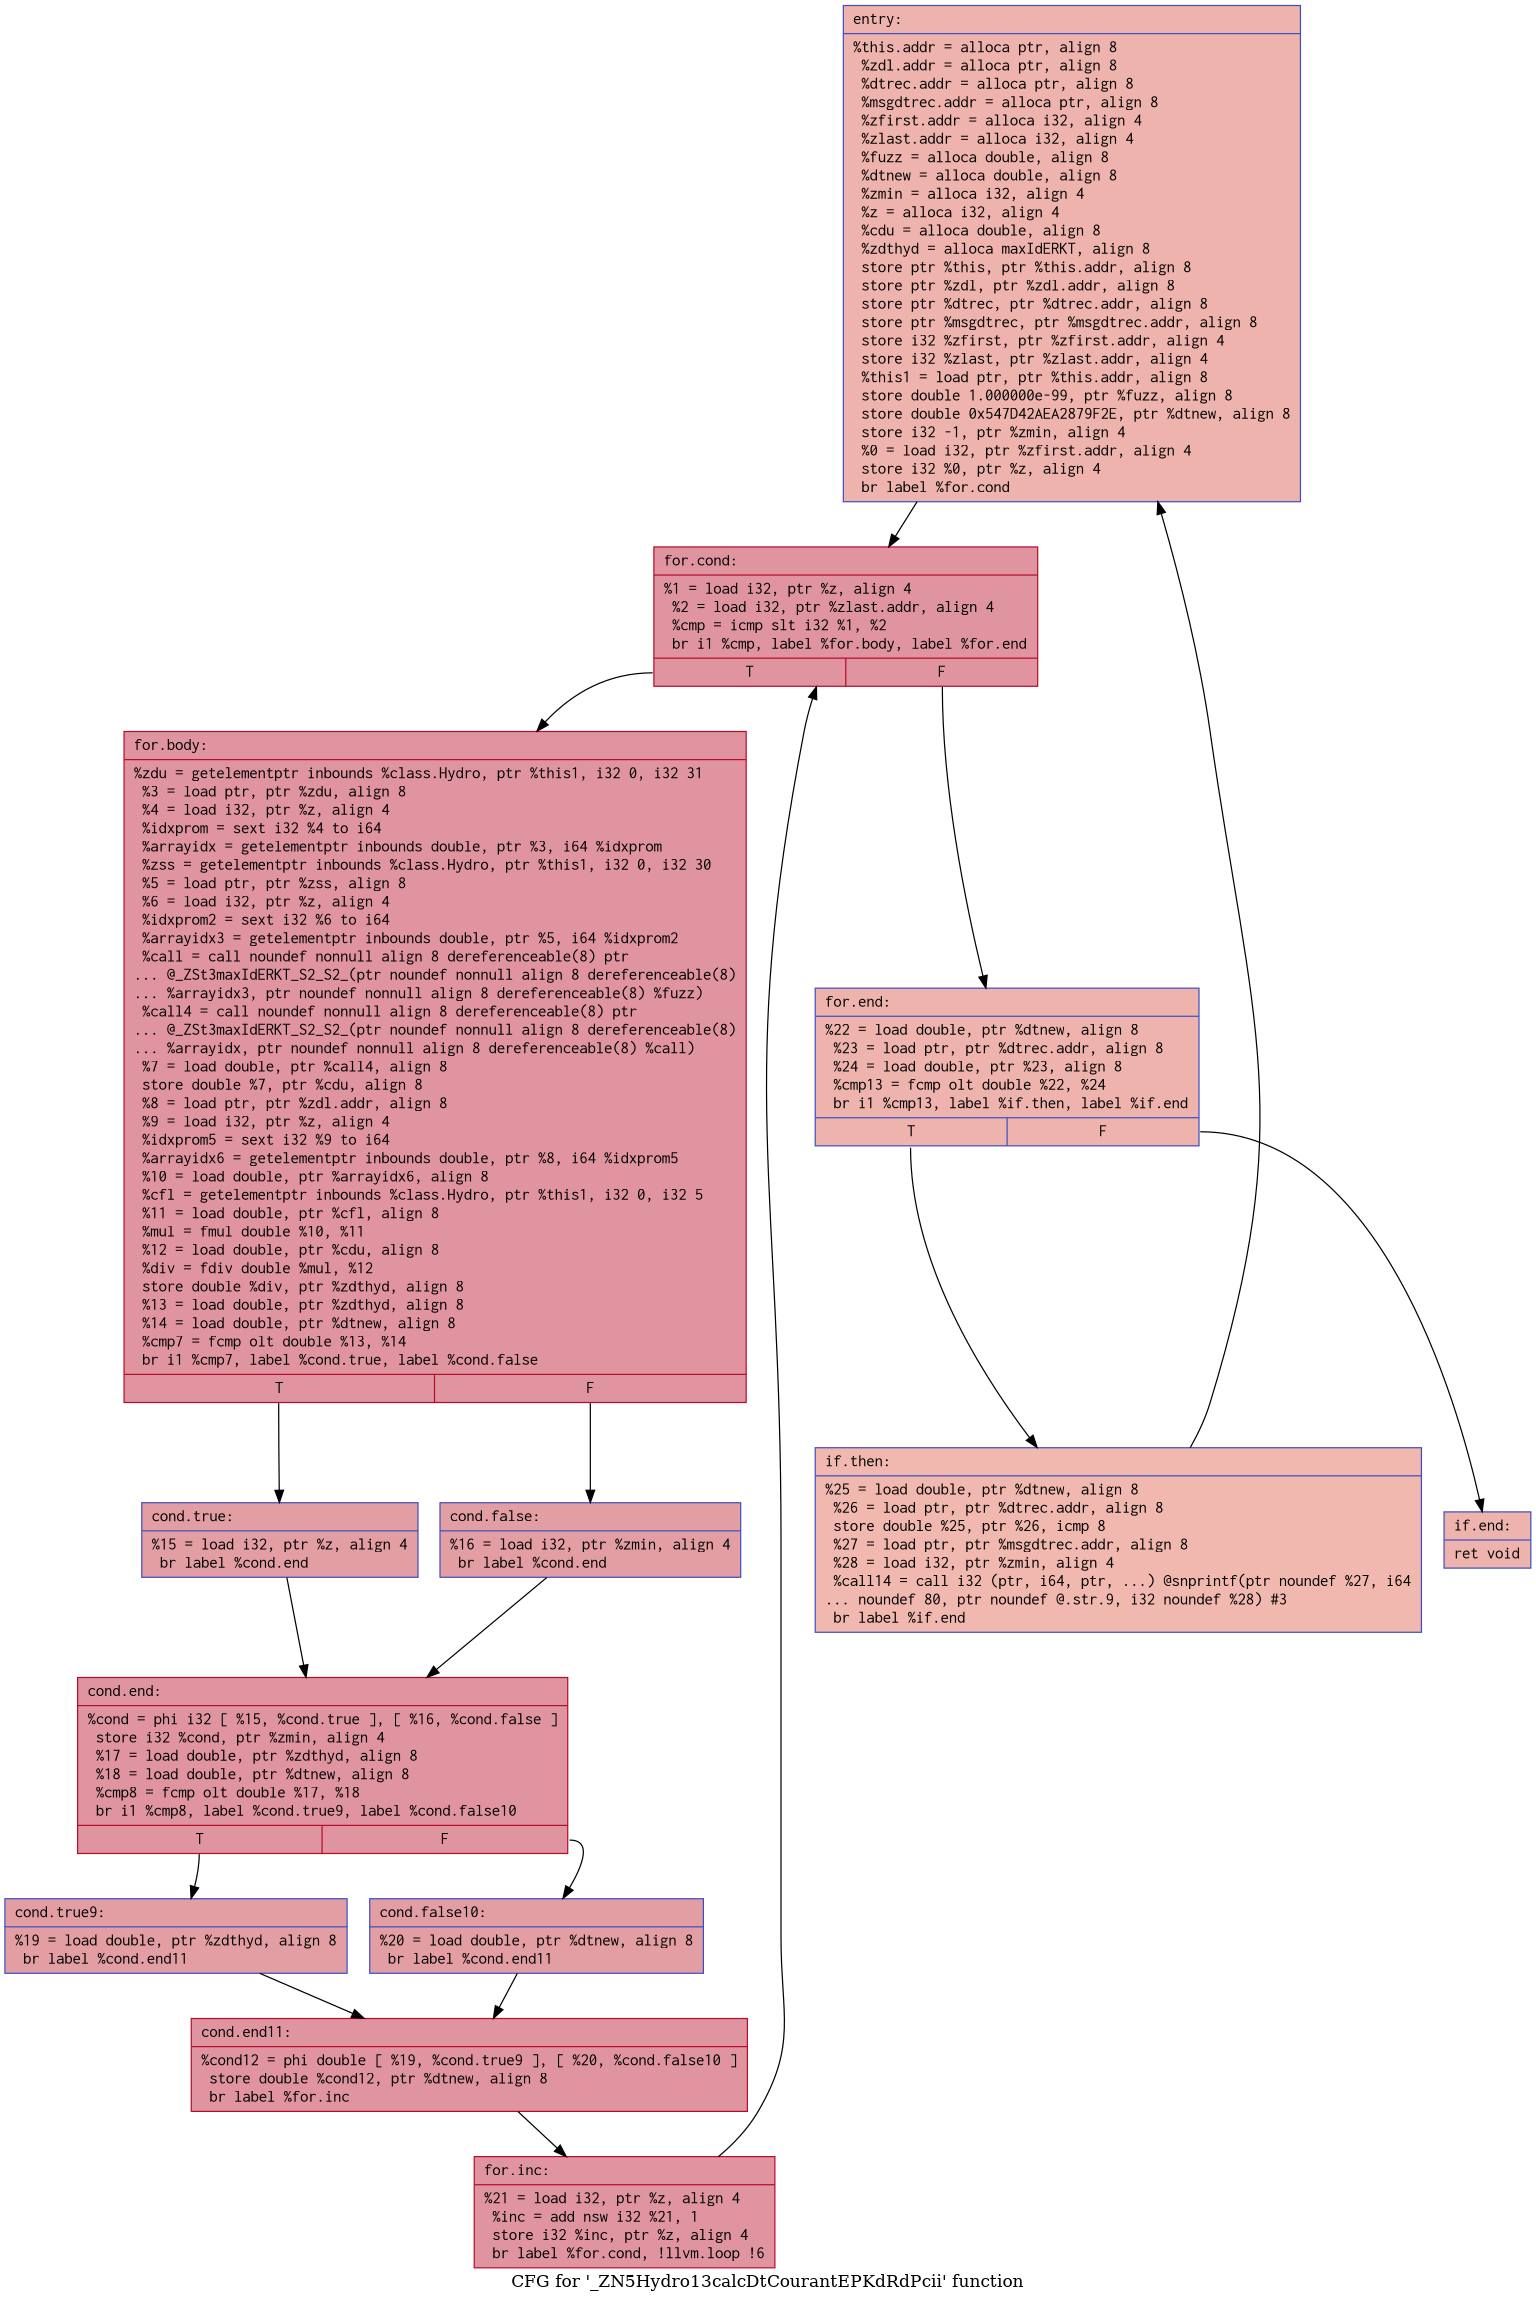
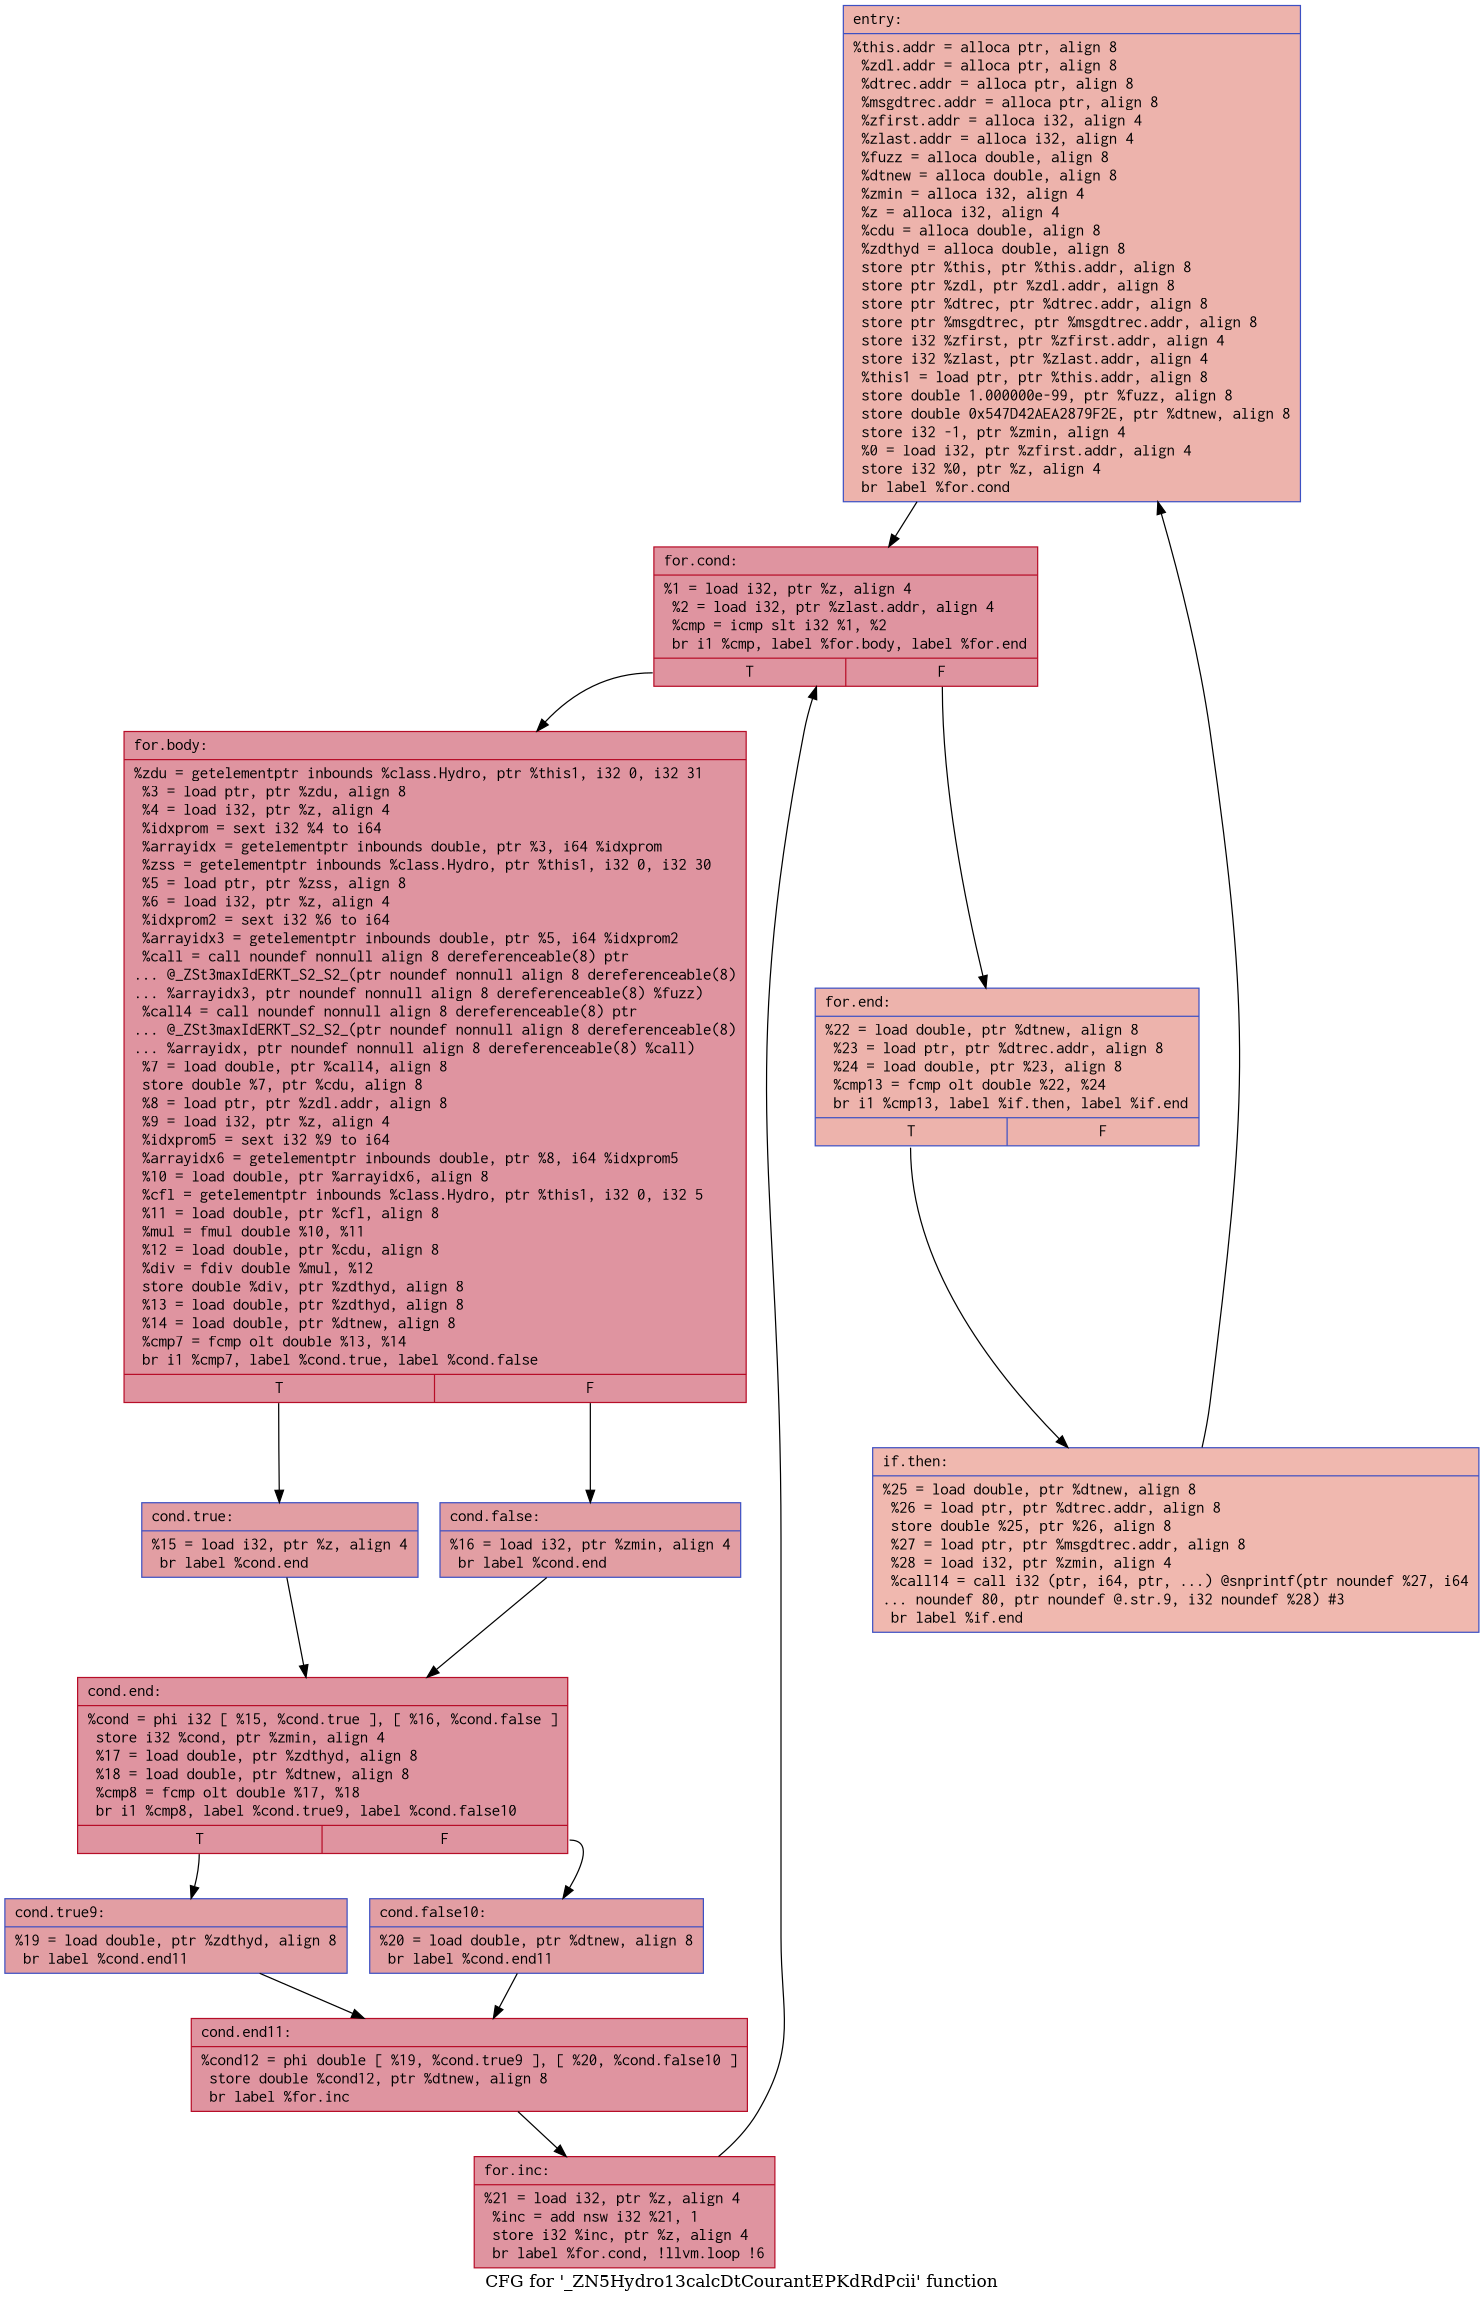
node "entry:": text "%zdthyd = alloca maxIdERKT, align 8" -> "%zdthyd = alloca double, align 8"
node "if.then:": text "store double %25, ptr %26, icmp 8" -> "store double %25, ptr %26, align 8"
node "if.end:": removed
